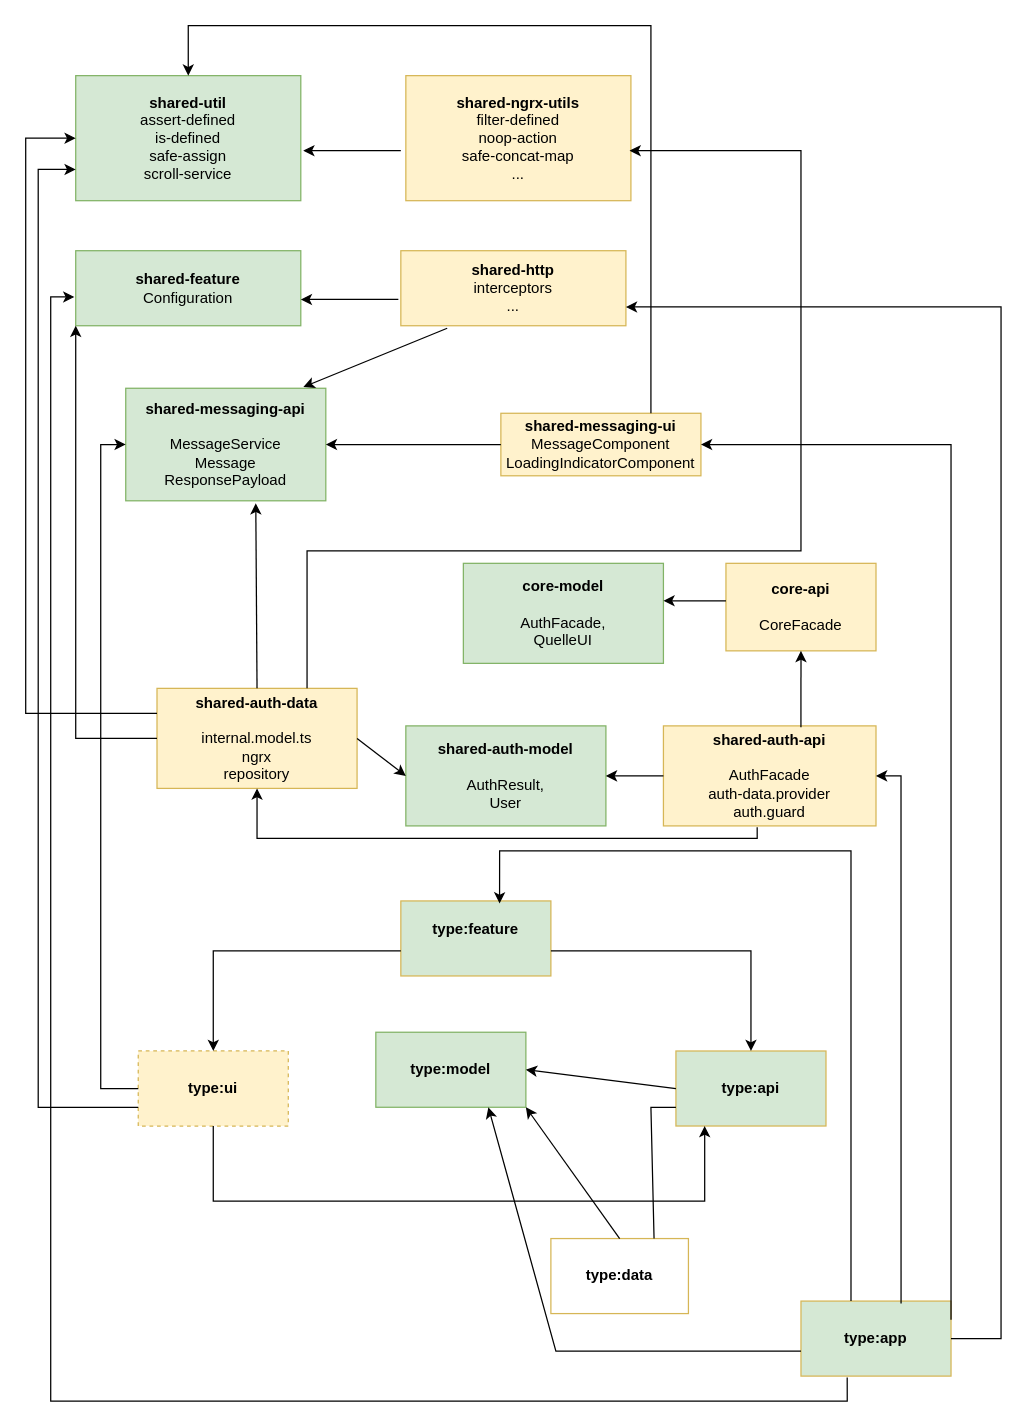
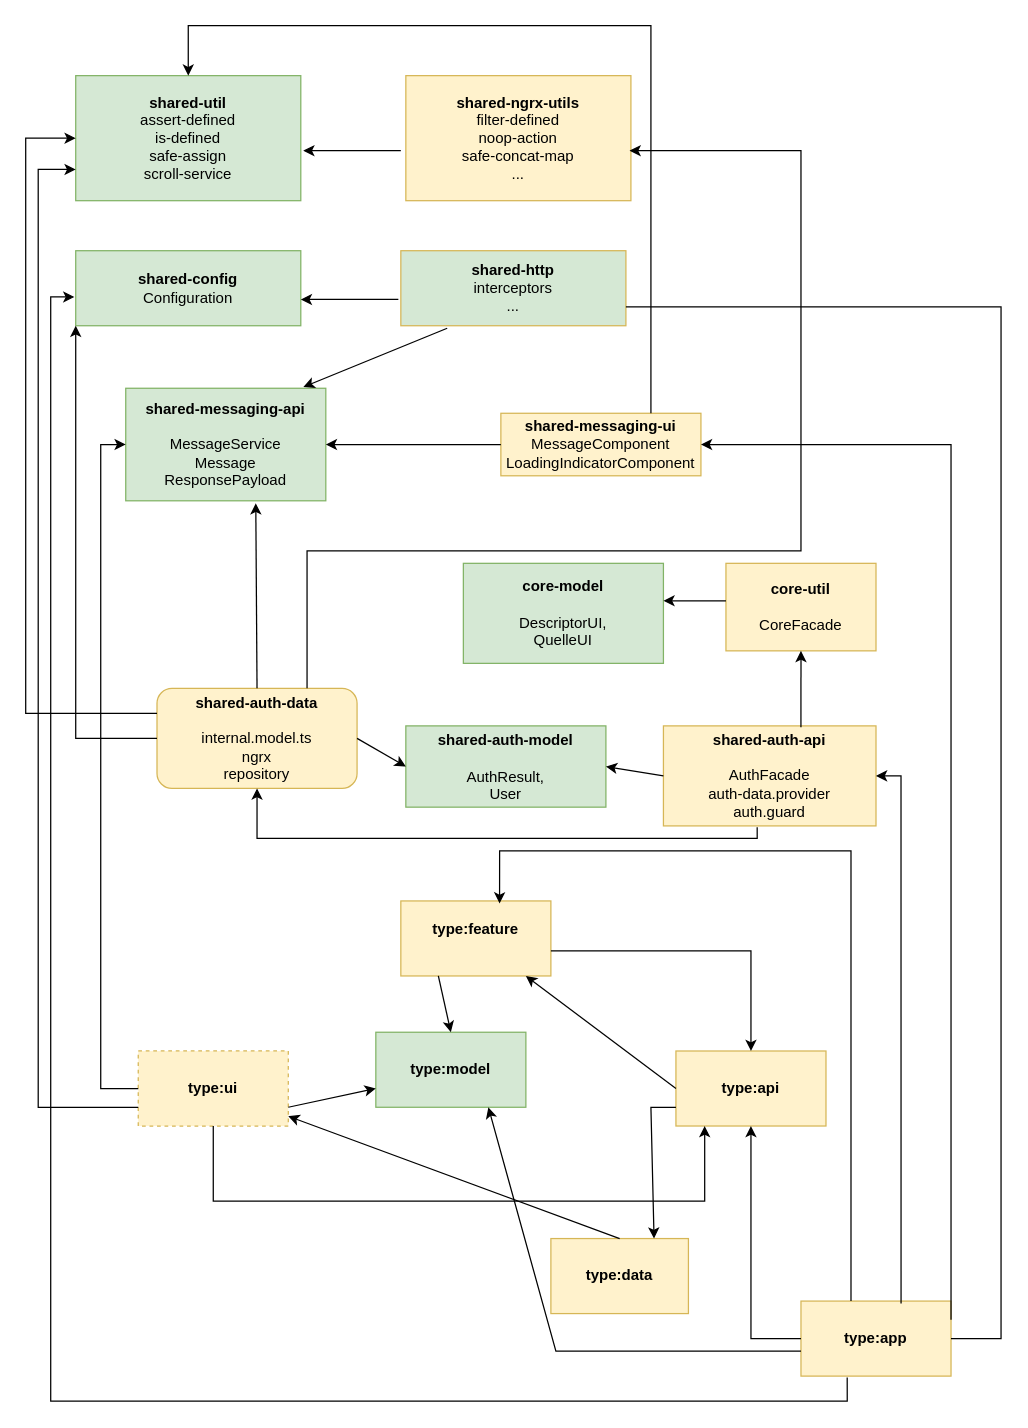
node "shared-feature Configuration": label "shared-feature Configuration" -> "shared-config Configuration"
node "shared-http interceptors ...": fillcolor #fff2cc -> #d5e8d4
edge "type:app" -> "shared-http interceptors ...": arrowhead classic -> none
node "core-api CoreFacade": label "core-api CoreFacade" -> "core-util CoreFacade"
node "core-model AuthFacade, QuelleUI": label "core-model AuthFacade, QuelleUI" -> "core-model DescriptorUI, QuelleUI"
node "shared-auth-data internal.model.ts ngrx repository": shape rectangle -> rounded rectangle
node "shared-auth-model AuthResult, User": size 200x100 -> 200x81
node "type:feature": fillcolor #d5e8d4 -> #fff2cc
edge "type:feature" -> "type:ui": removed
edge "type:feature" -> "type:model": added
edge "type:api" -> "type:model": now "type:api" -> "type:feature"
node "type:api": fillcolor #d5e8d4 -> #fff2cc
edge "type:ui" -> "type:model": added
edge "type:data" -> "type:model": now "type:data" -> "type:ui"
edge "type:api" -- "type:data": arrowhead none -> classic
edge "type:app" -> "type:api": added
node "type:data": fillcolor #ffffff -> #fff2cc
node "type:app": fillcolor #d5e8d4 -> #fff2cc
